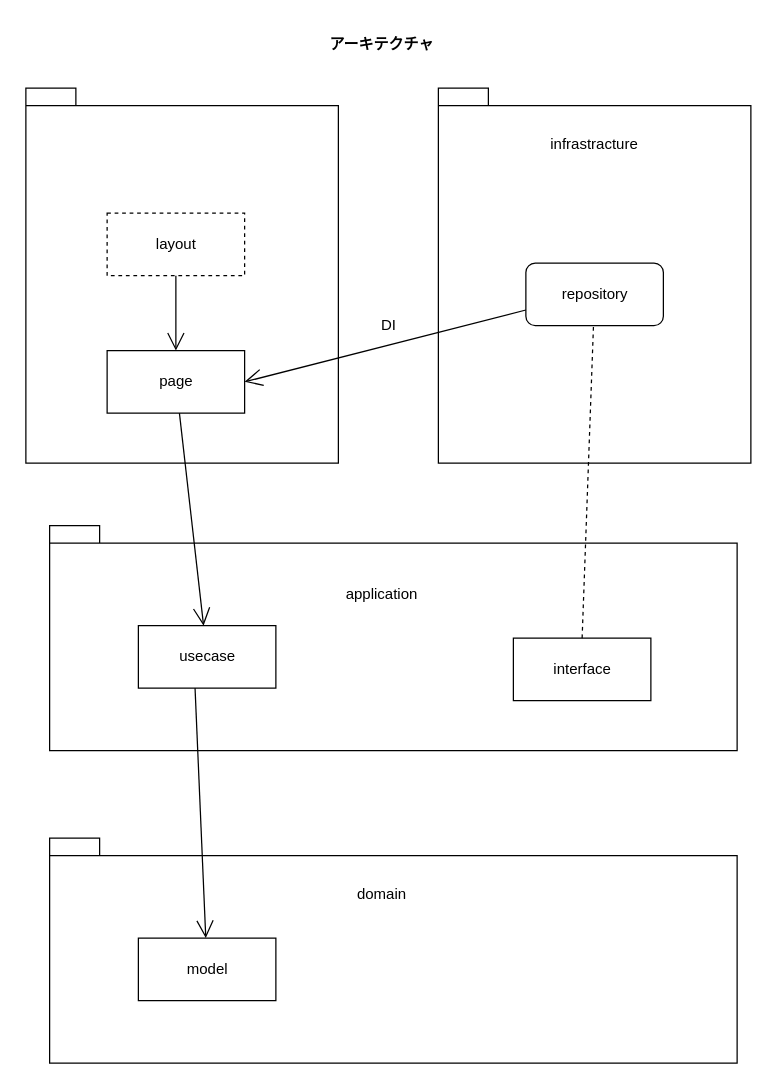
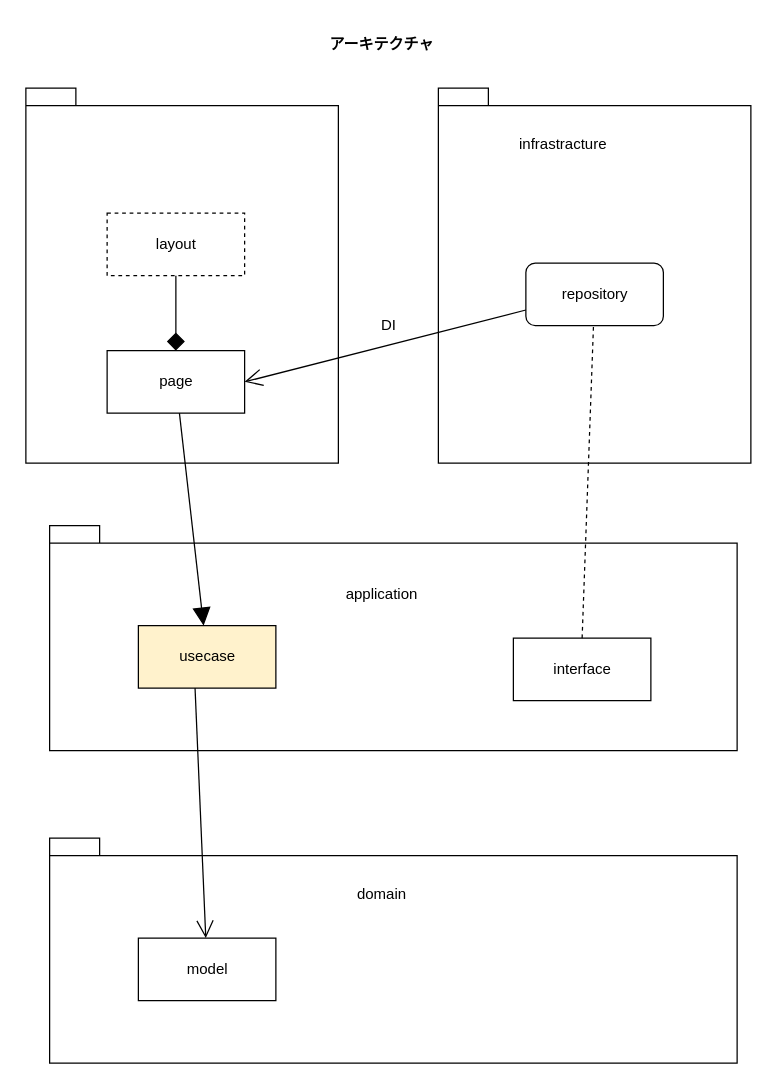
node "infrastracture": moved (594, 144) -> (563, 144)
edge "layout" -> "page": arrowhead open -> diamond
edge "page" -> "usecase": arrowhead open -> block
node "usecase": fillcolor #ffffff -> #fff2cc
